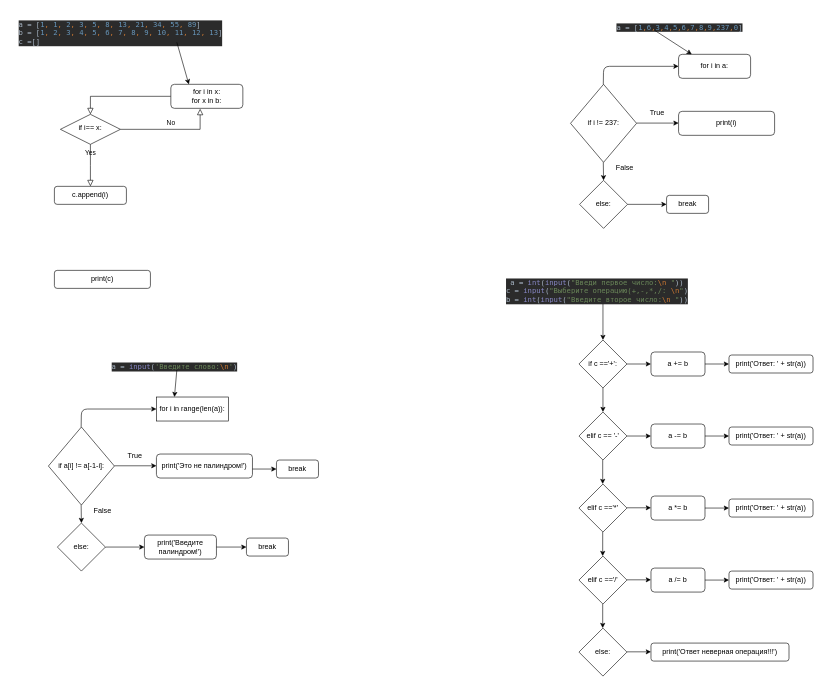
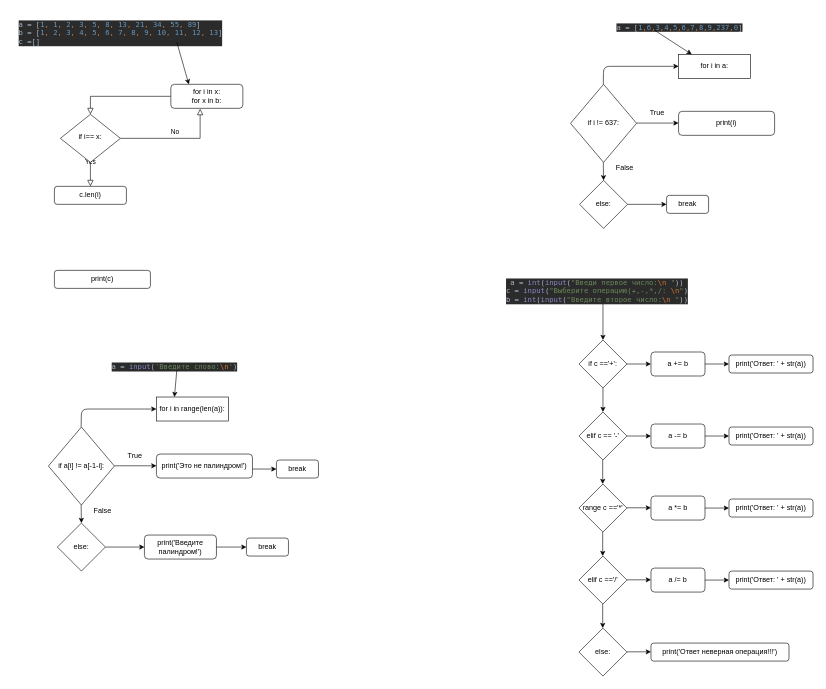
node "for i in a:": shape rounded rectangle -> rectangle
node "if i != 237:": label "if i != 237:" -> "if i != 637:"
node "if i== x:": size 60x30 -> 60x48
node "c.append(i)": label "c.append(i)" -> "c.len(i)"
node "elif c =='*'": label "elif c =='*'" -> "range c =='*'"
